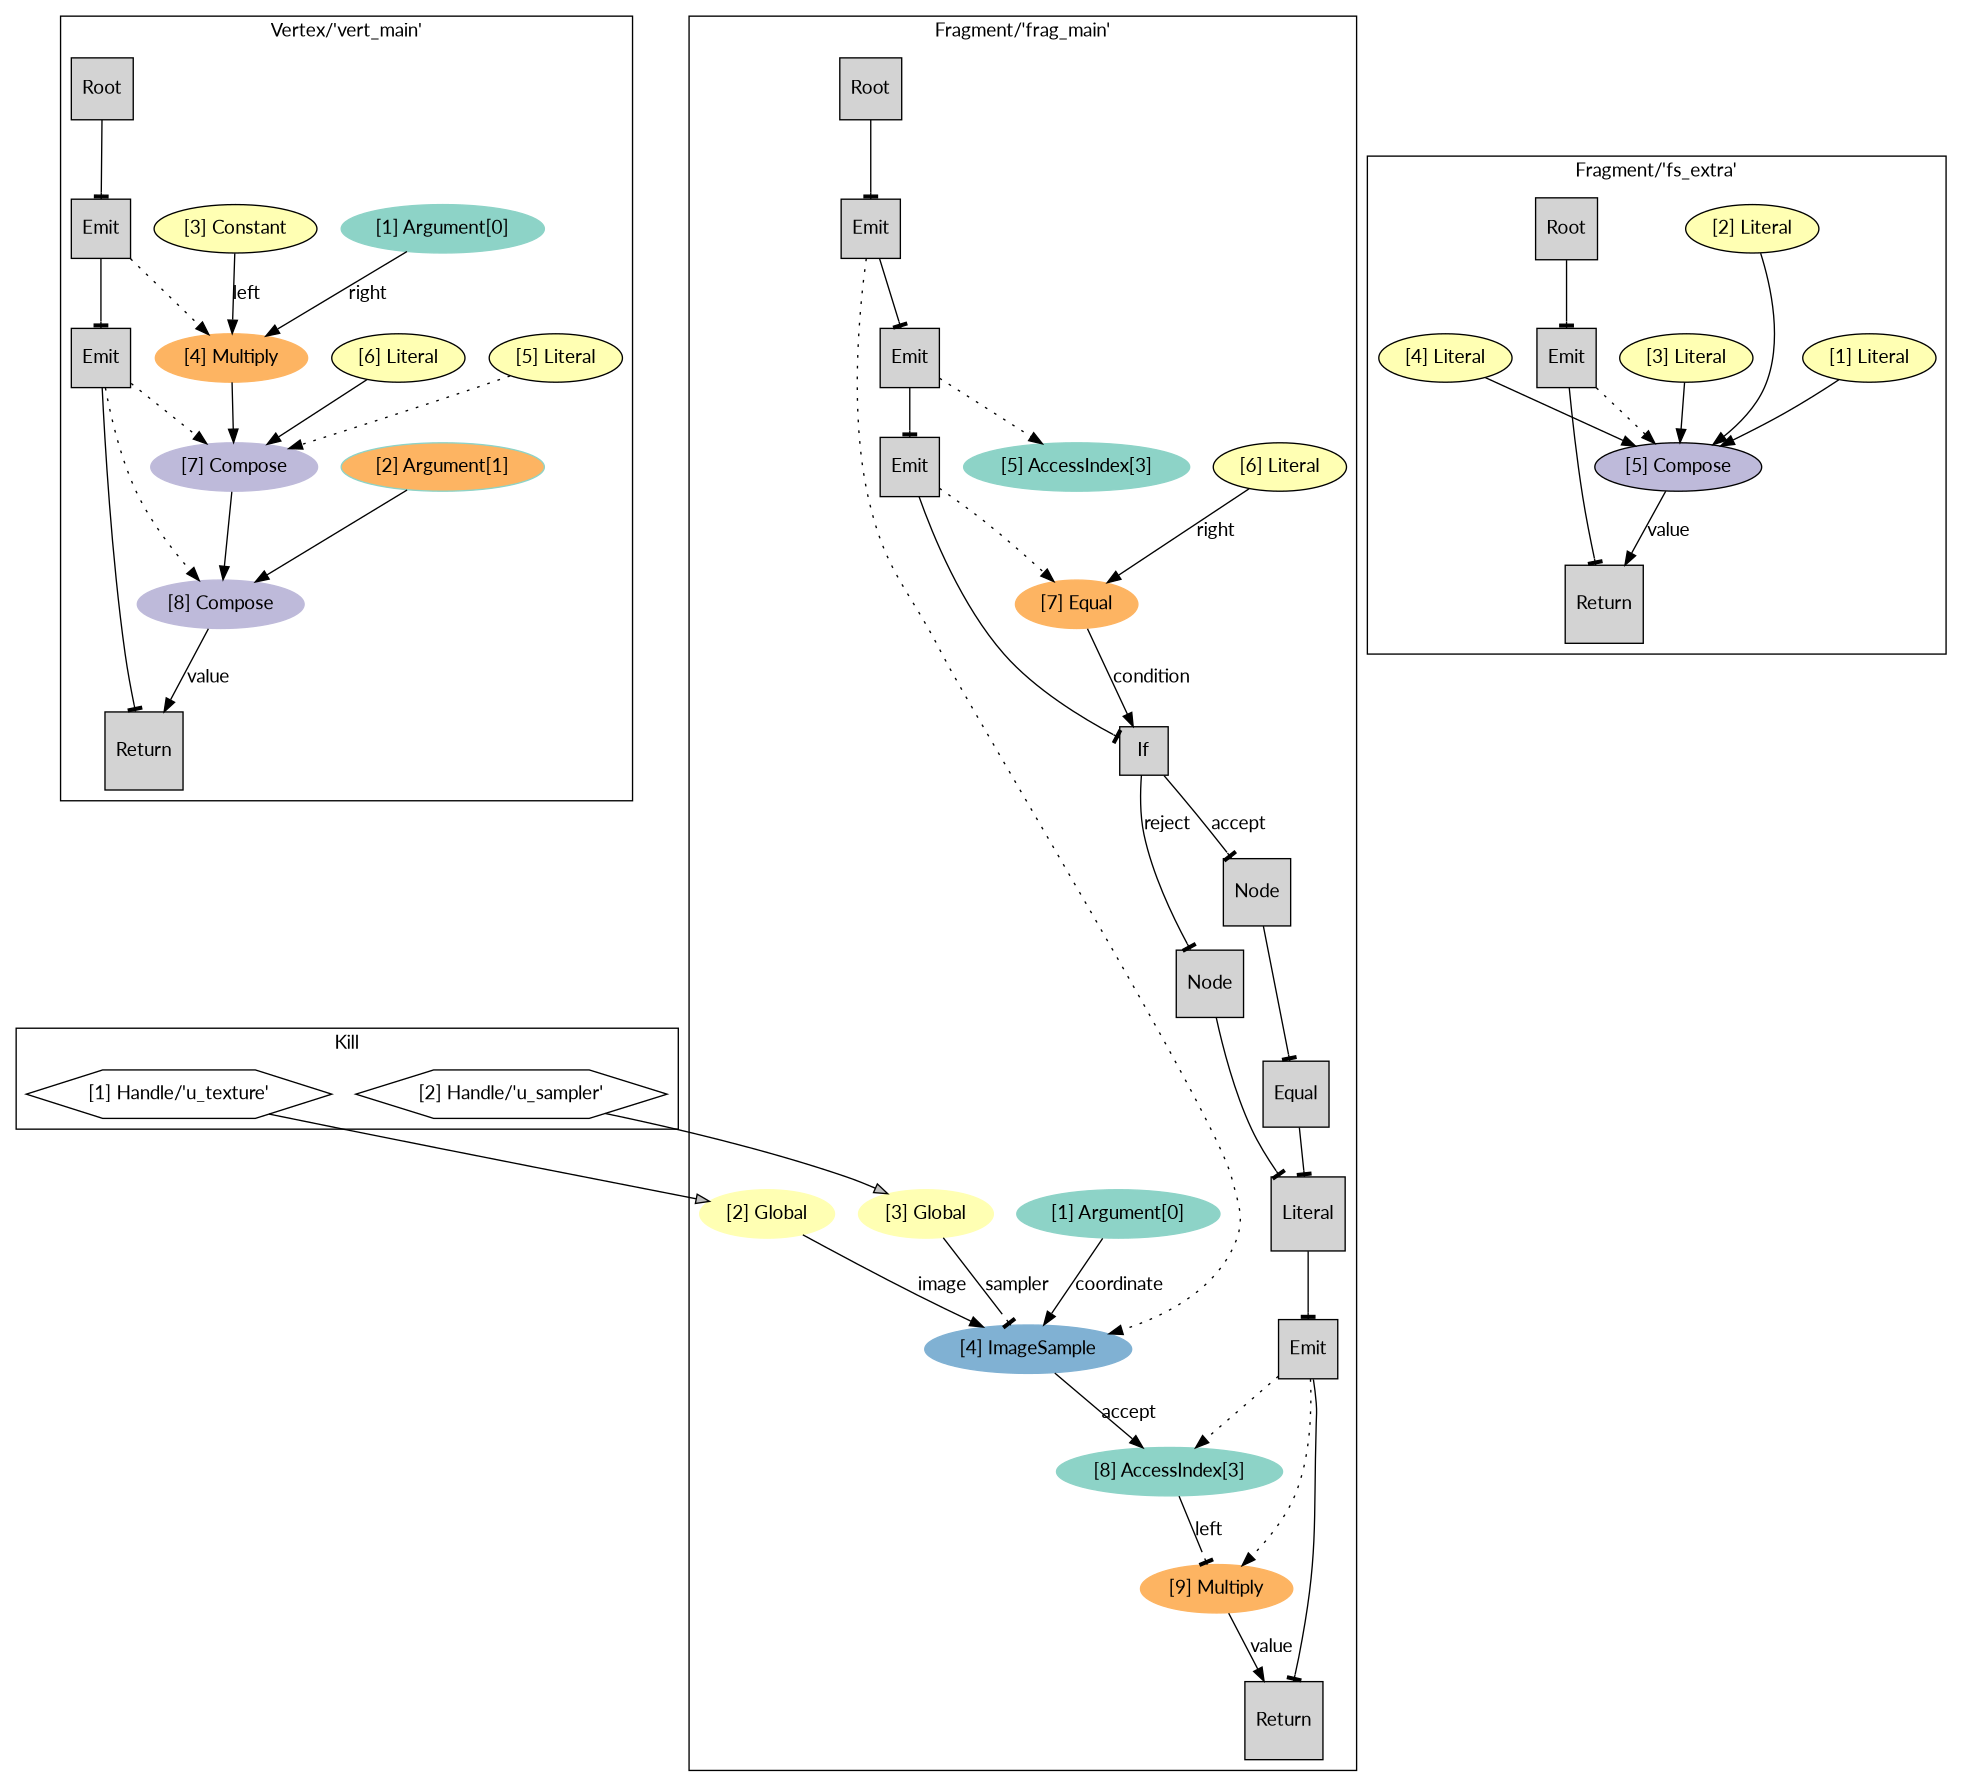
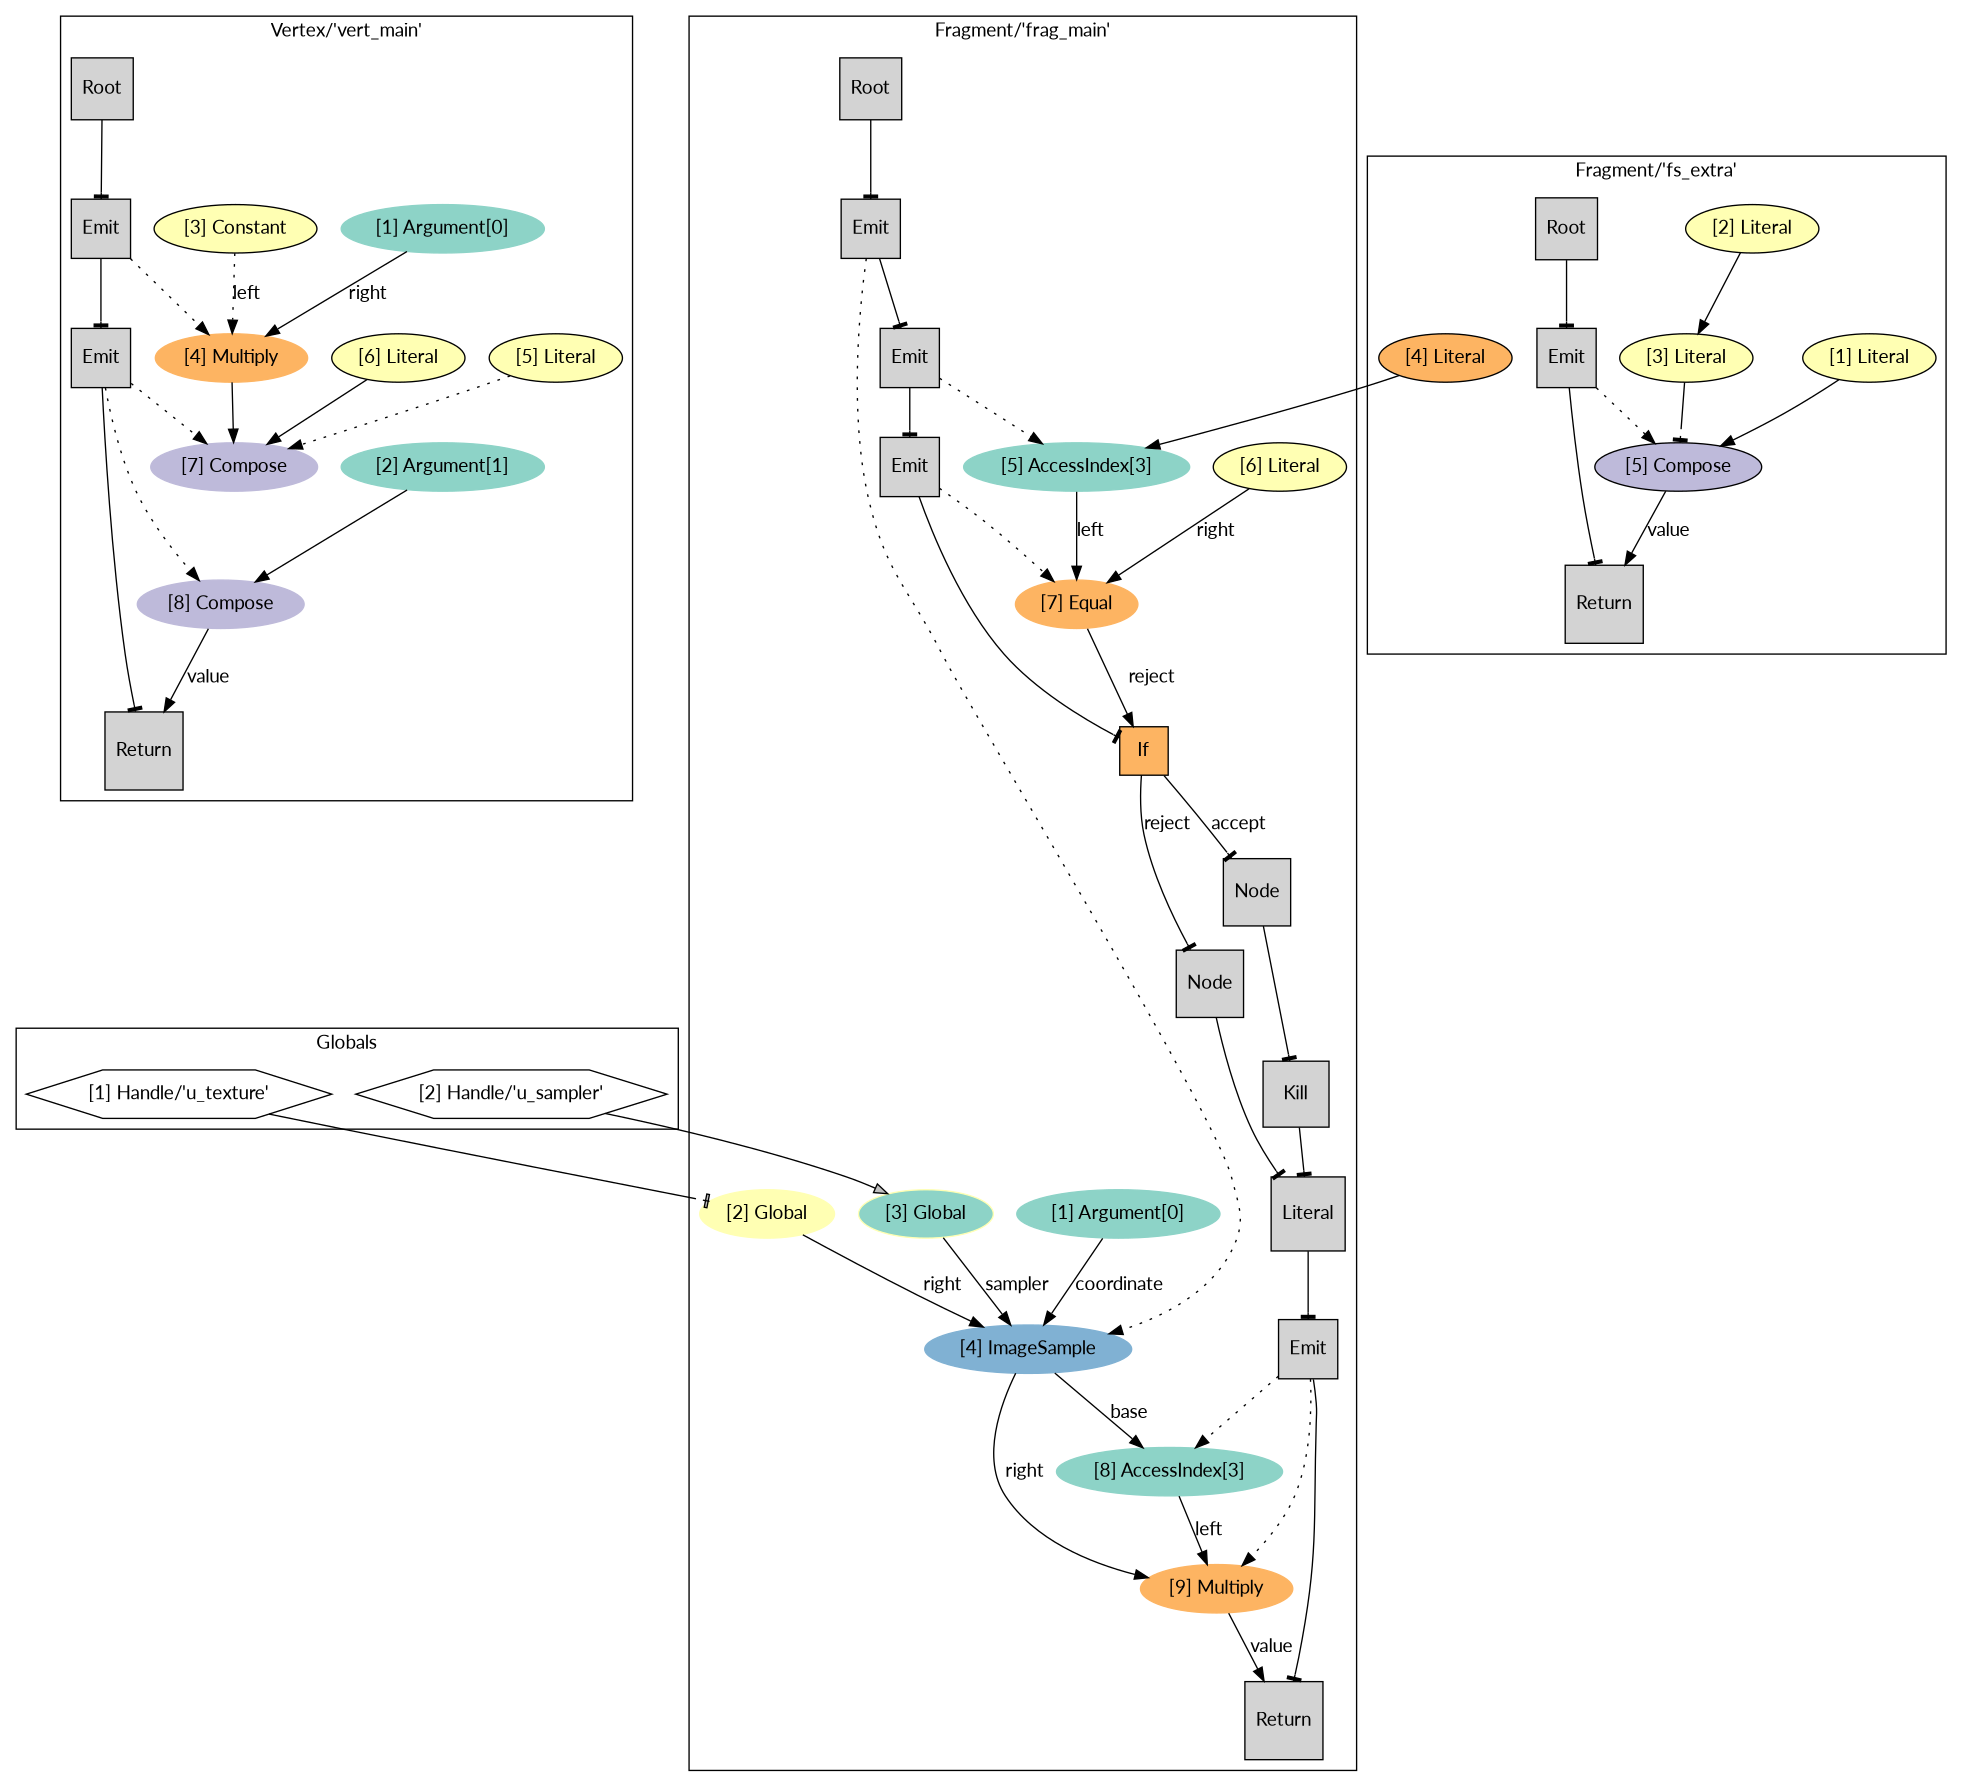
edge "[3] Constant" -> "[4] Multiply": style solid -> dotted
edge "[2] Literal" -> "[5] Compose": now "[2] Literal" -> "[3] Literal"
node "[4] Literal": fillcolor #ffffb3 -> #fdb462
edge "[3] Literal" -> "[5] Compose": arrowhead normal -> tee
edge "[4] Literal" -> "[5] Compose": now "[4] Literal" -> "[5] AccessIndex[3]"
node "[2] Argument[1]": fillcolor #fdb462 -> #8dd3c7
edge "[7] Compose" -> "[8] Compose": removed
edge "[5] AccessIndex[3]" -> "[7] Equal": added, label "left"
edge "[7] Equal" -> "If": label "condition" -> "reject"
node "If": fillcolor lightgrey -> #fdb462
cluster "Kill": label "Kill" -> "Globals"
node "Equal": label "Equal" -> "Kill"
edge "[1] Handle/'u_texture'" -> "[2] Global": arrowhead normal -> tee
node "[3] Global": fillcolor #ffffb3 -> #8dd3c7
edge "[3] Global" -> "[4] ImageSample": arrowhead tee -> normal
edge "[2] Global" -> "[4] ImageSample": label "image" -> "right"
edge "[4] ImageSample" -> "[8] AccessIndex[3]": label "accept" -> "base"
edge "[4] ImageSample" -> "[9] Multiply": added, label "right"
edge "[8] AccessIndex[3]" -> "[9] Multiply": arrowhead tee -> normal
